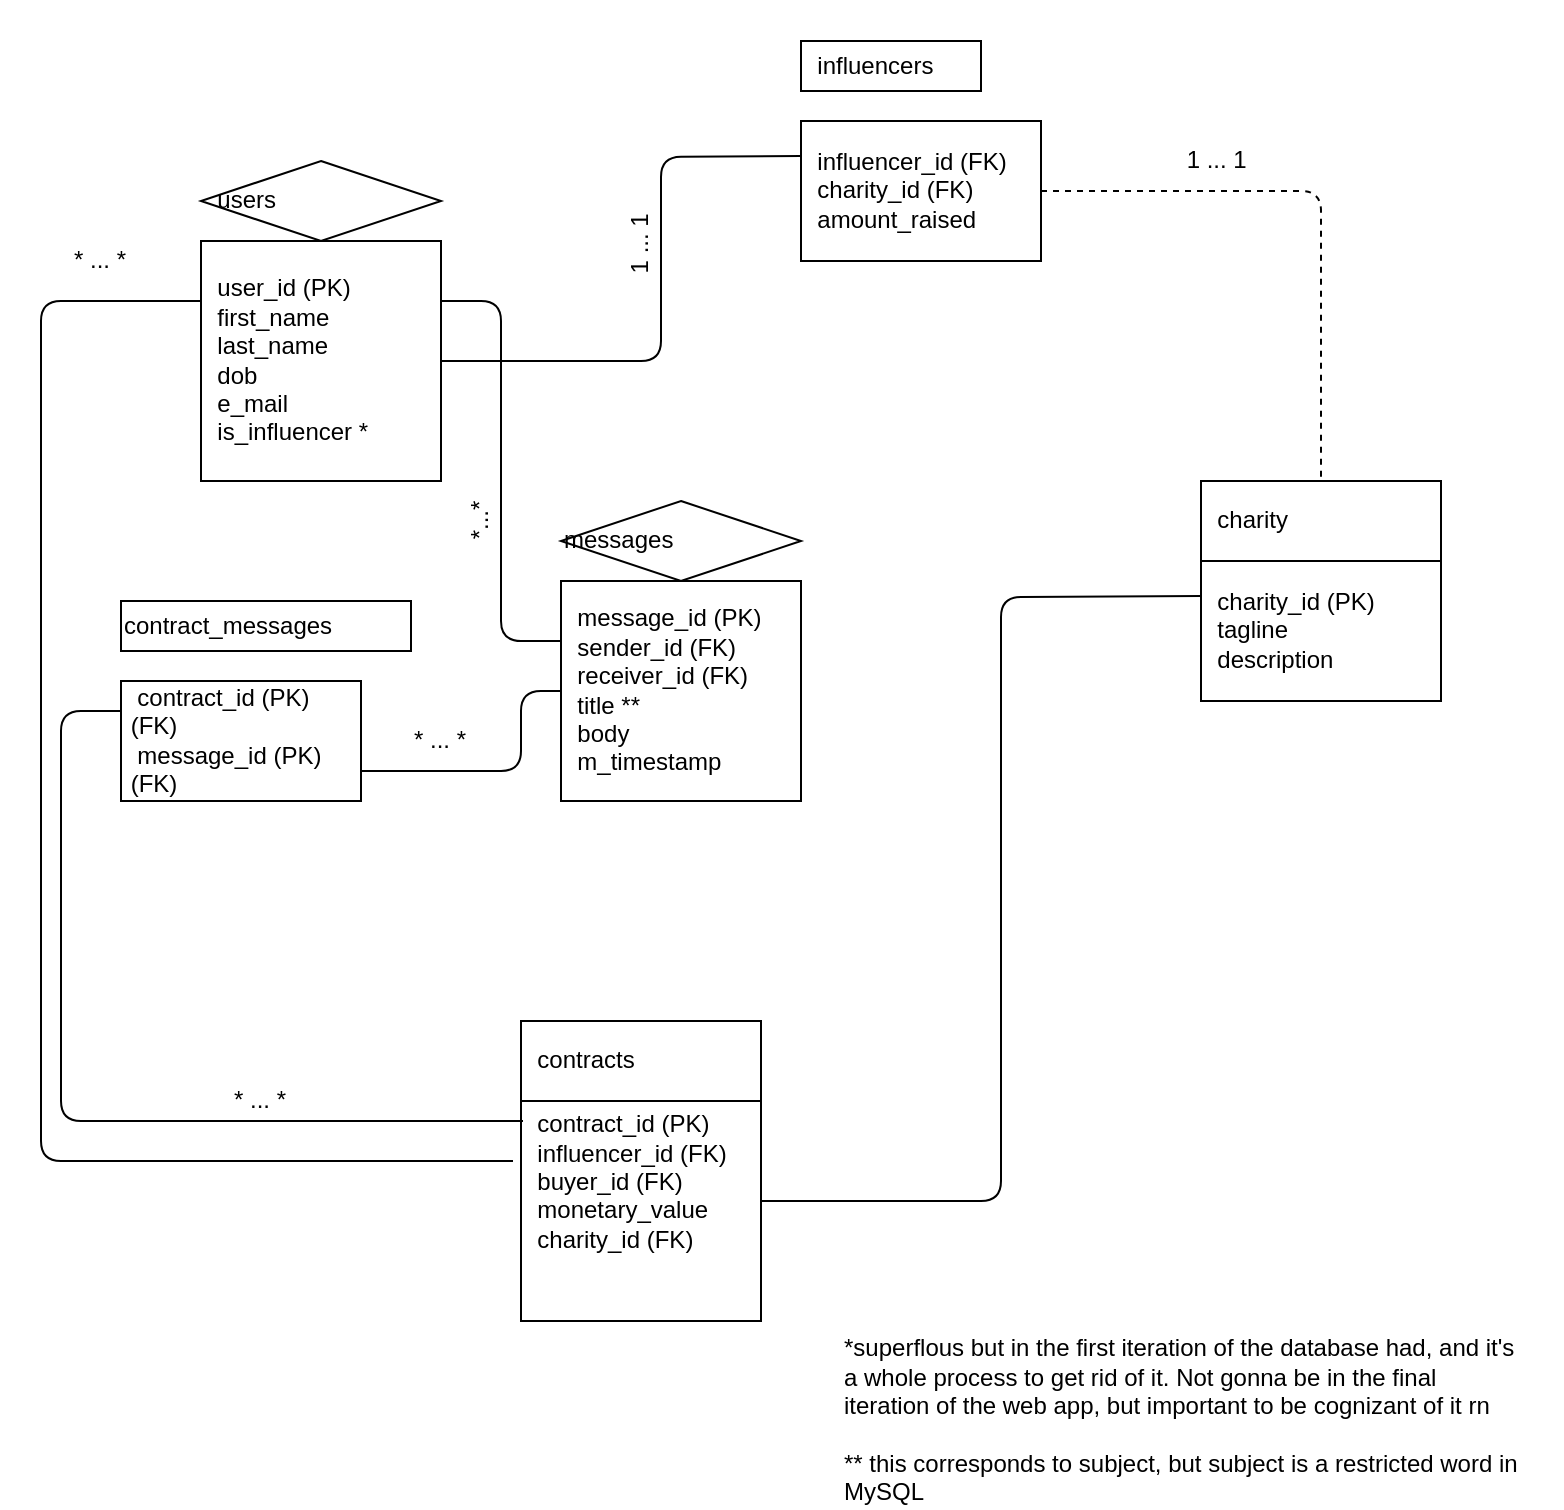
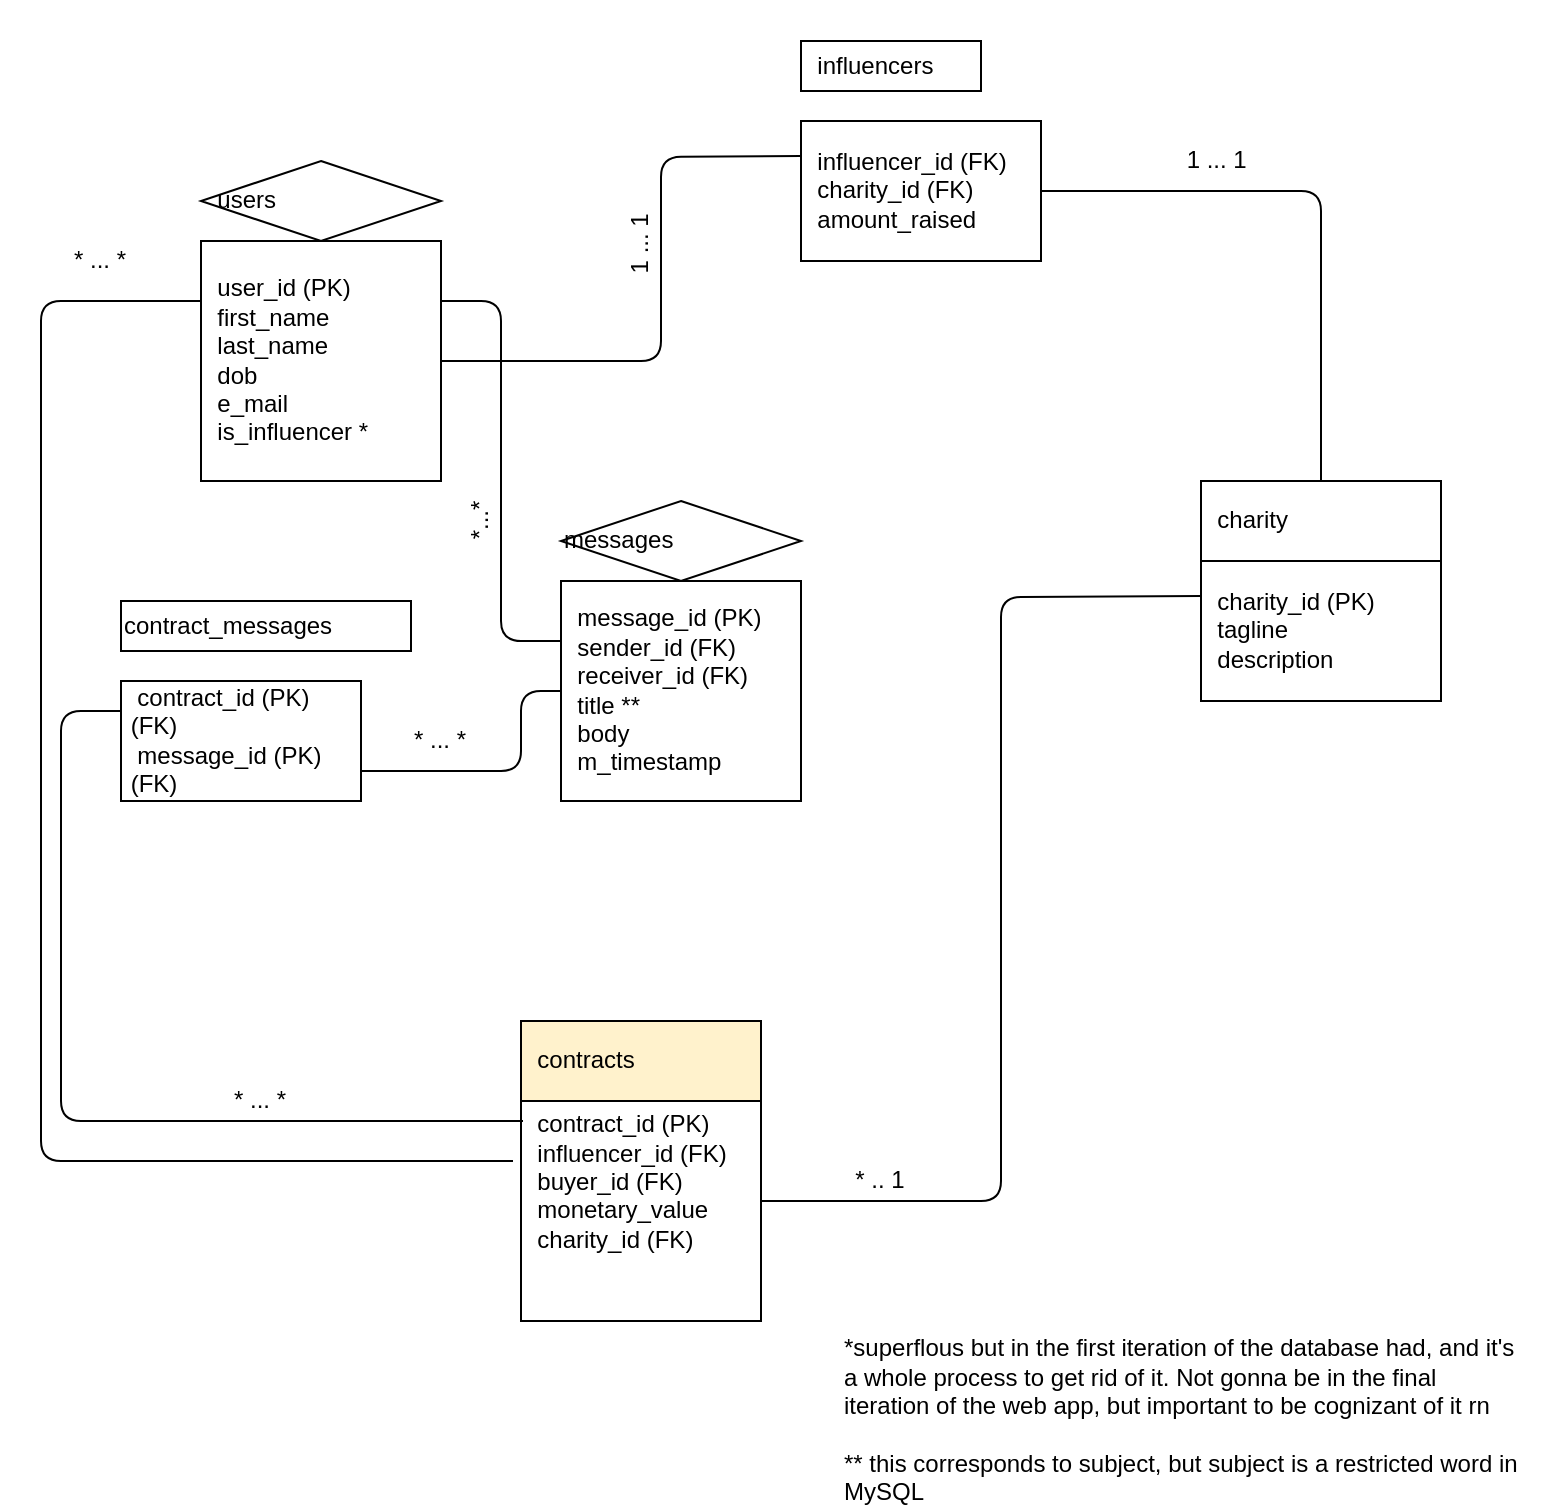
edge "influencer_id (FK) charity_id (FK) amount_raised" -- "charity": style dashed -> solid
node "contracts": fillcolor #ffffff -> #fff2cc
node "* .. 1": added
